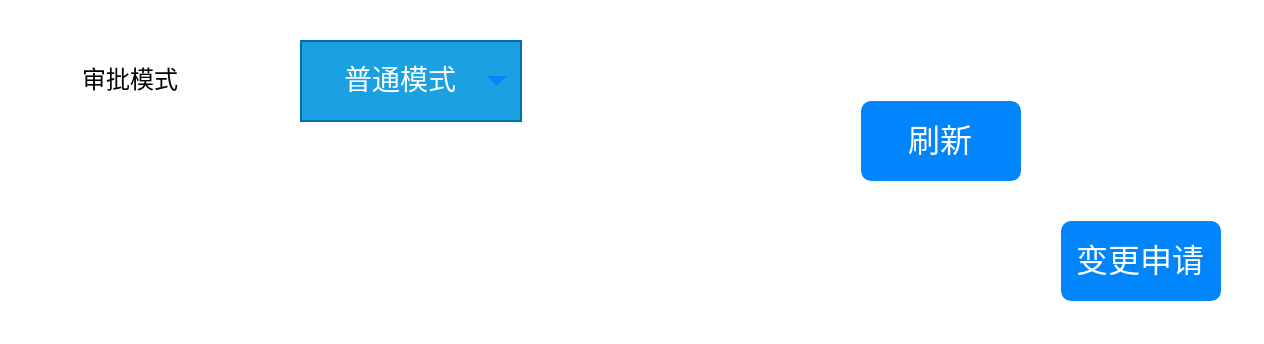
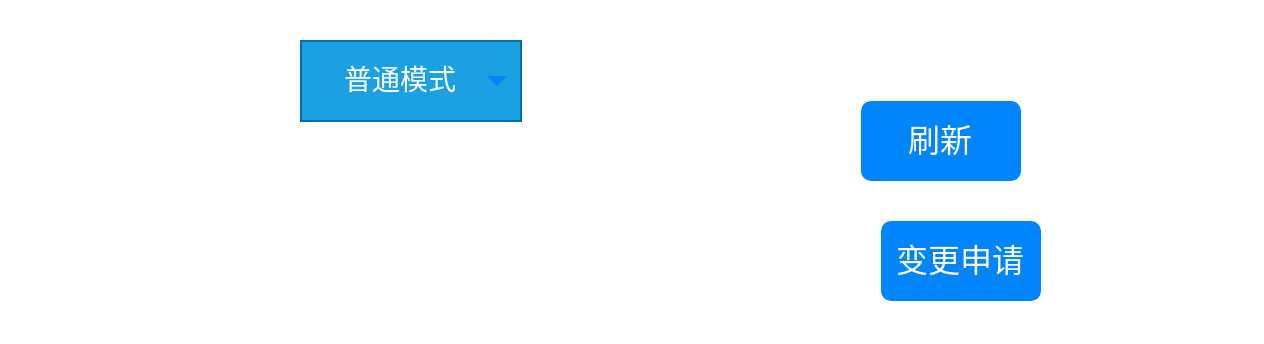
node "审批模式": removed
node "变更申请": moved (1141, 261) -> (961, 261)
